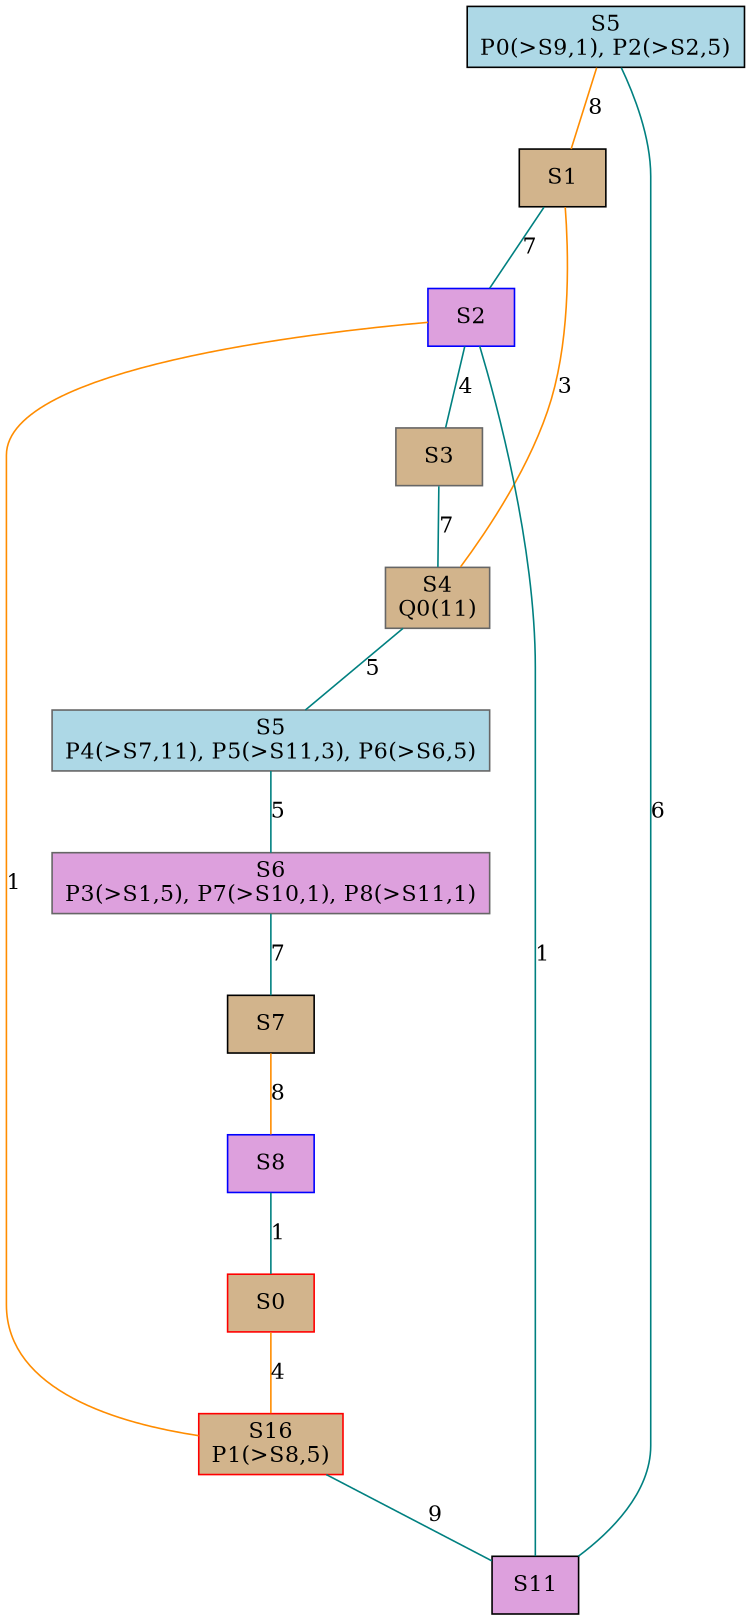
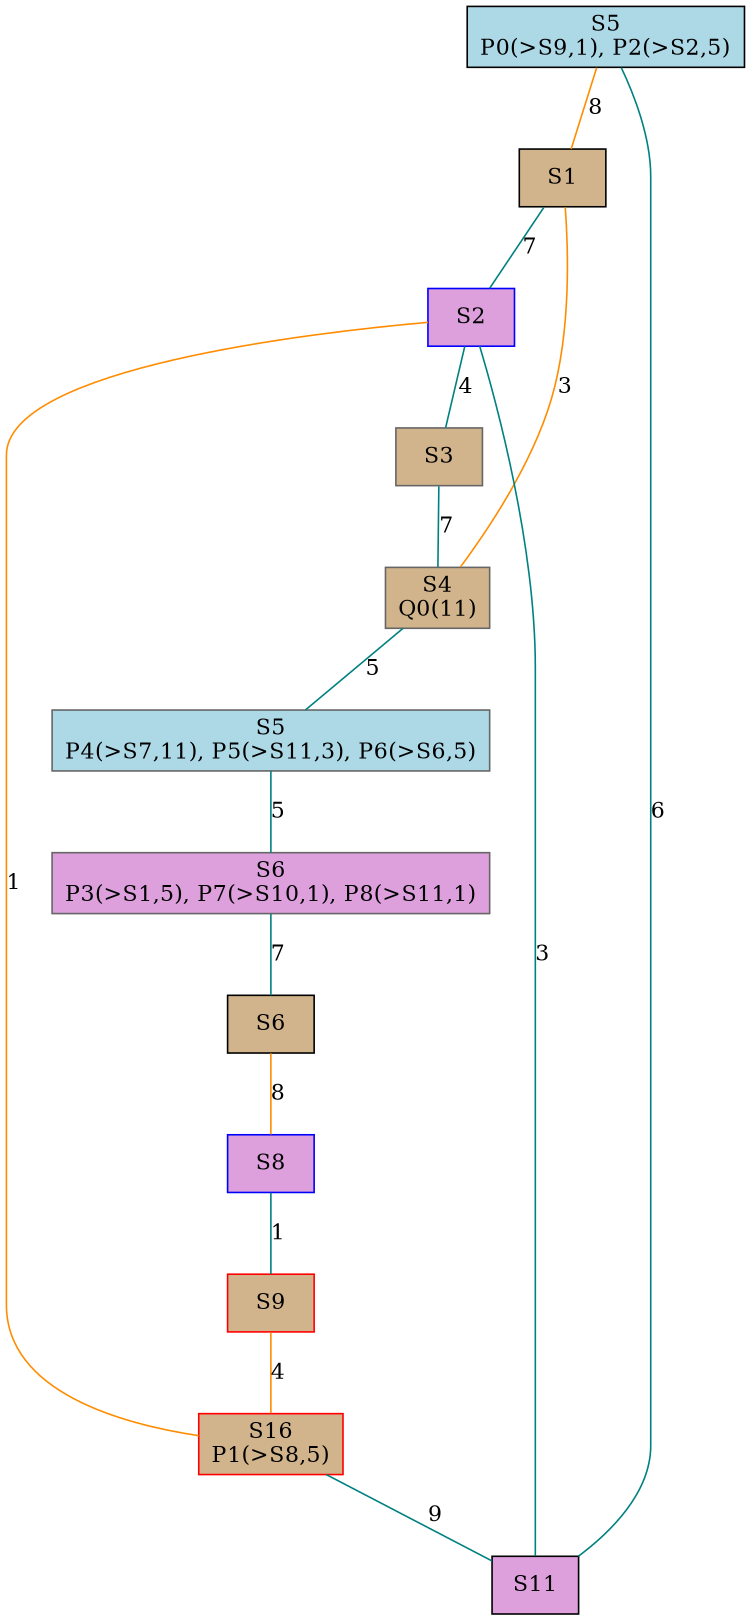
edge "S2" -- "S11": label "1" -> "3"
node "S7": label "S7" -> "S6"
node "S0": label "S0" -> "S9"
